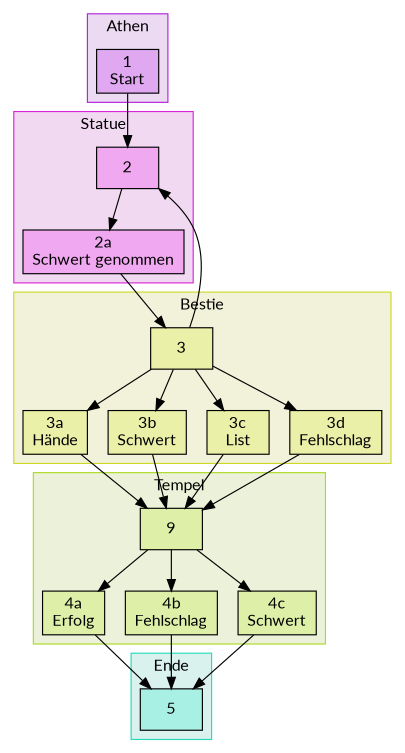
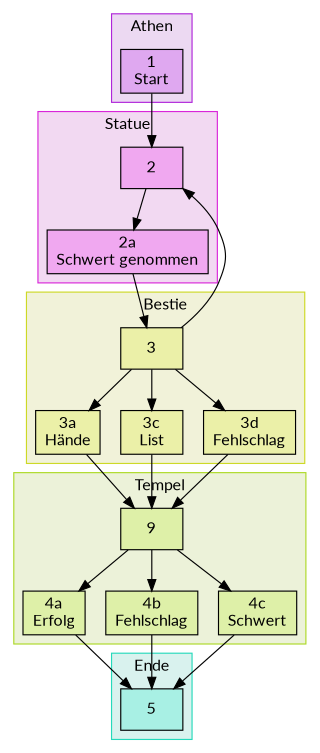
node "3b Schwert": removed
